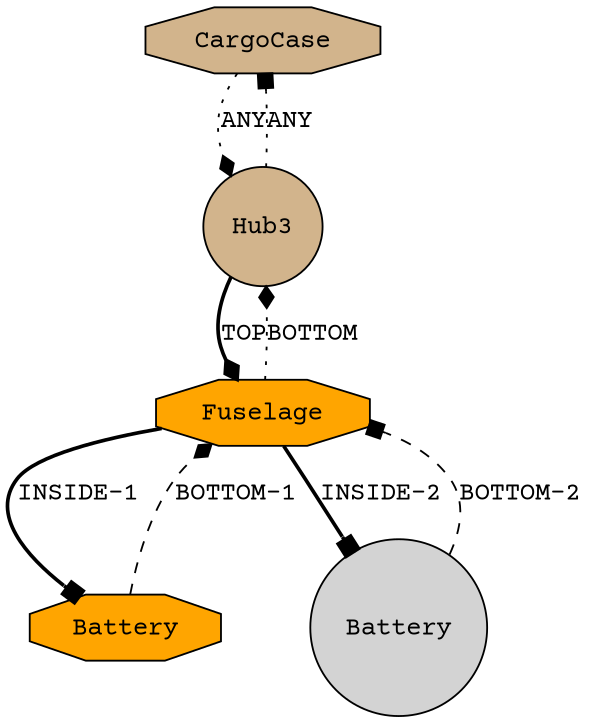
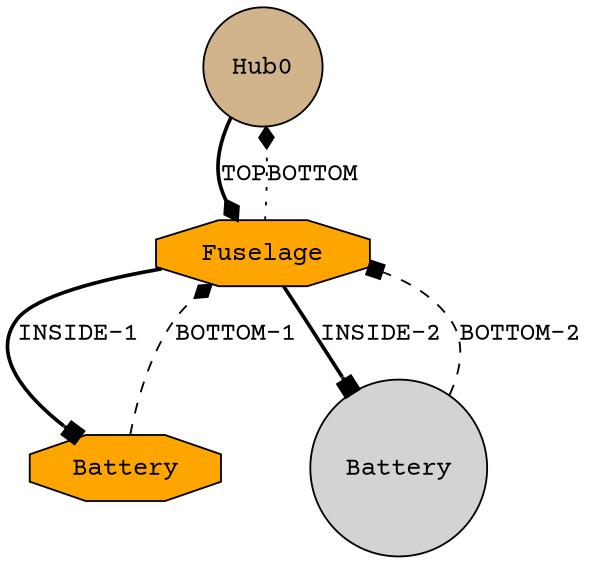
node "CargoCase": removed
node "Hub3": label "Hub3" -> "Hub0"
